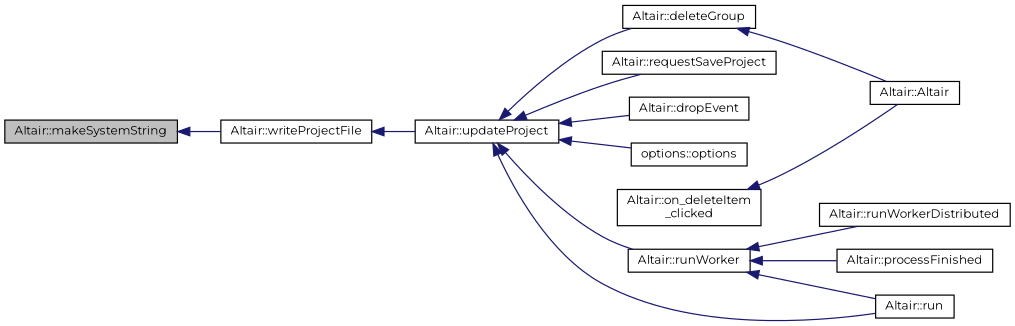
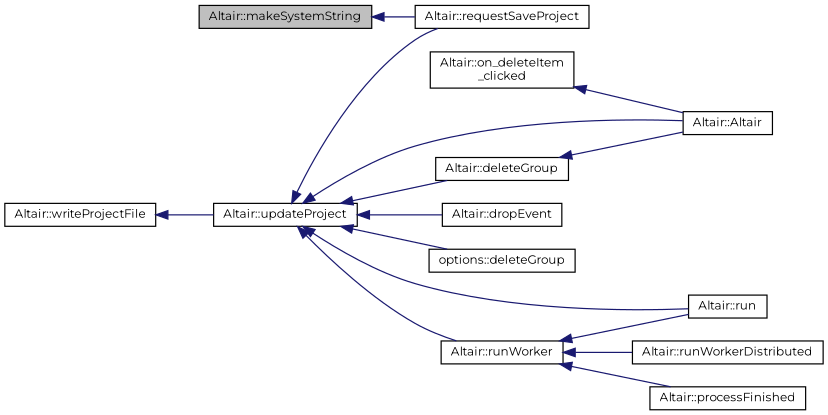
edge "Altair::Altair" -> "Altair::updateProject": added
edge "Altair::writeProjectFile" -> "Altair::makeSystemString": now "Altair::requestSaveProject" -> "Altair::makeSystemString"
node "options::options": label "options::options" -> "options::deleteGroup"
